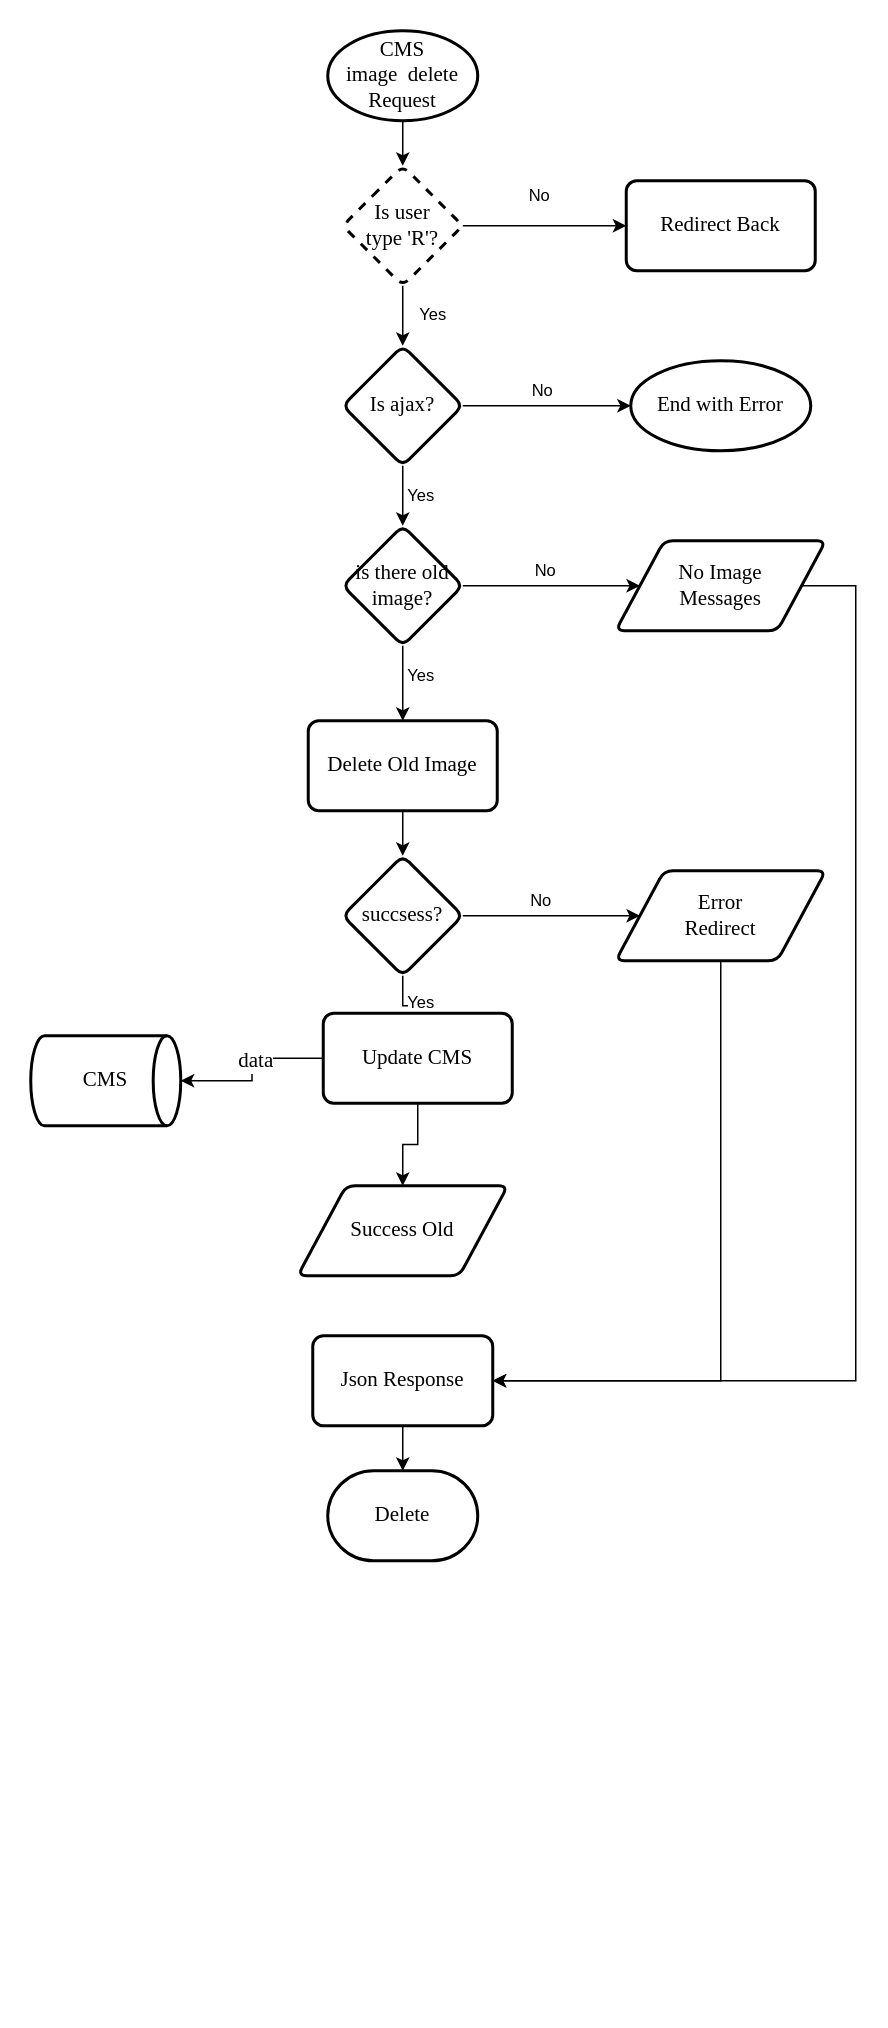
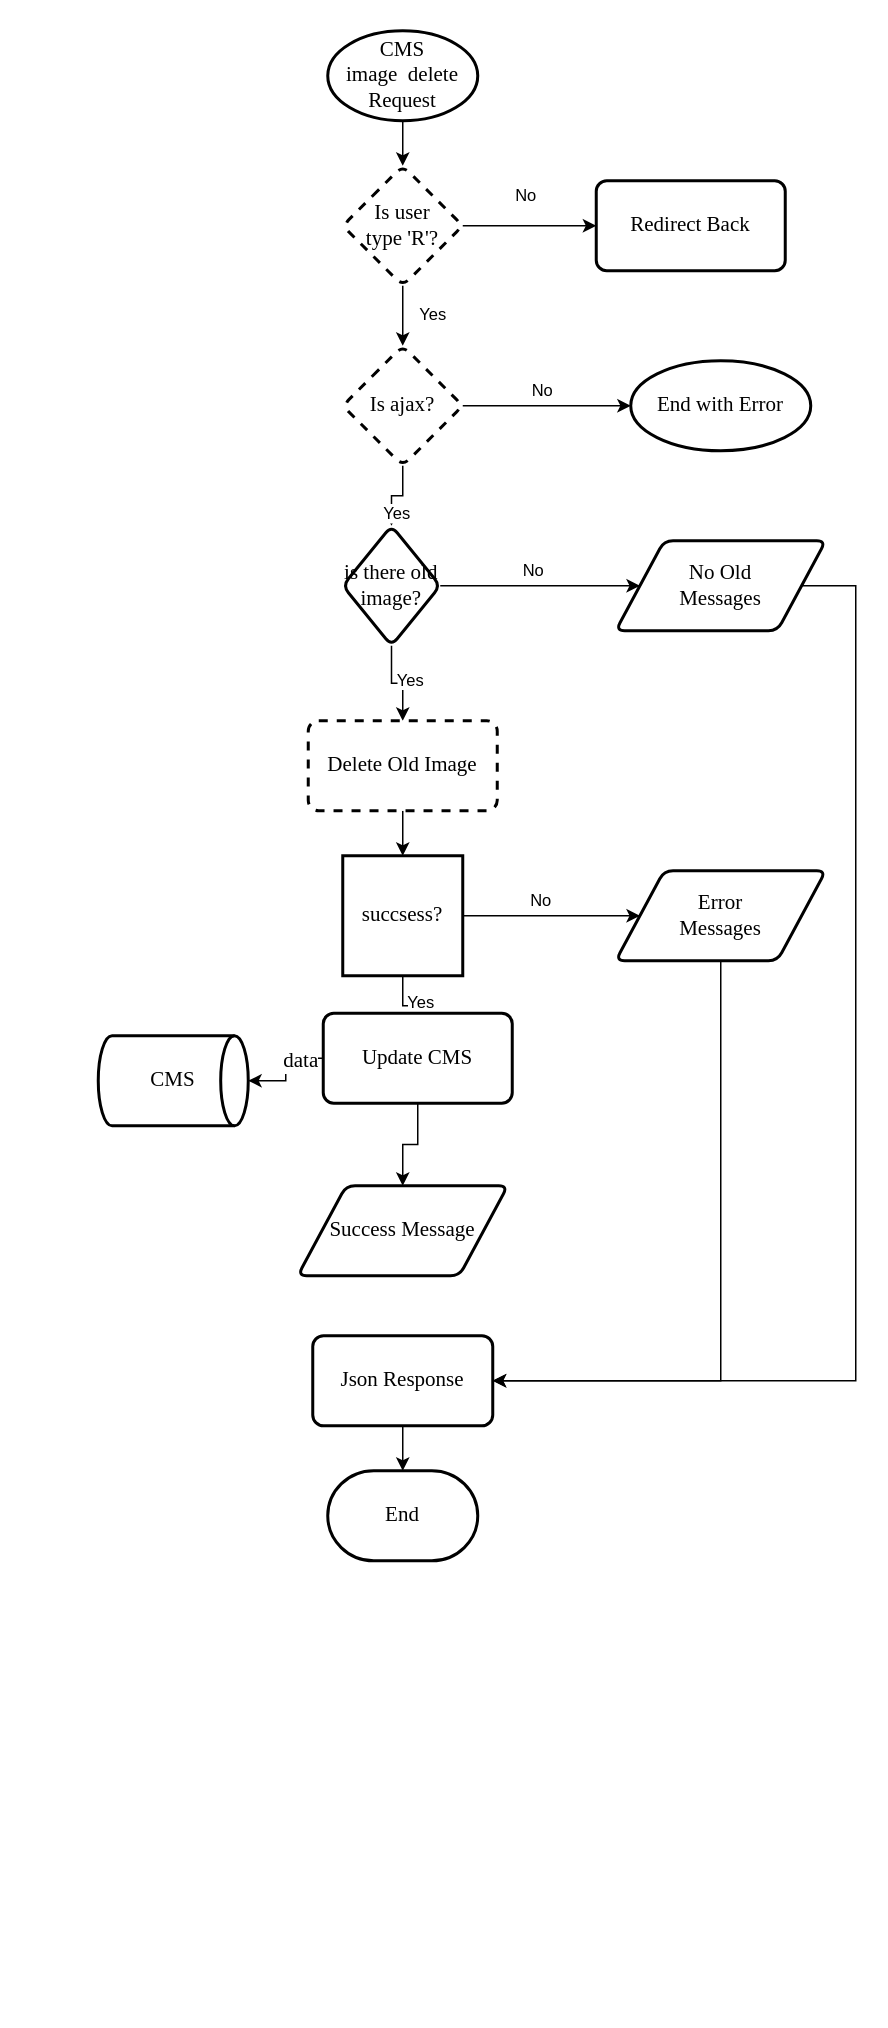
node "Redirect Back": moved (721, 226) -> (691, 226)
node "Is ajax?": style solid -> dashed
node "is there old image?": size 120x120 -> 98x120
node "No Image Messages": label "No Image Messages" -> "No Old Messages"
node "Delete Old Image": style solid -> dashed
node "succsess?": shape diamond -> rectangle
node "Error Redirect": label "Error Redirect" -> "Error Messages"
node "CMS": moved (106, 1081) -> (173, 1081)
node "Success Old": label "Success Old" -> "Success Message"
node "Delete": label "Delete" -> "End"
